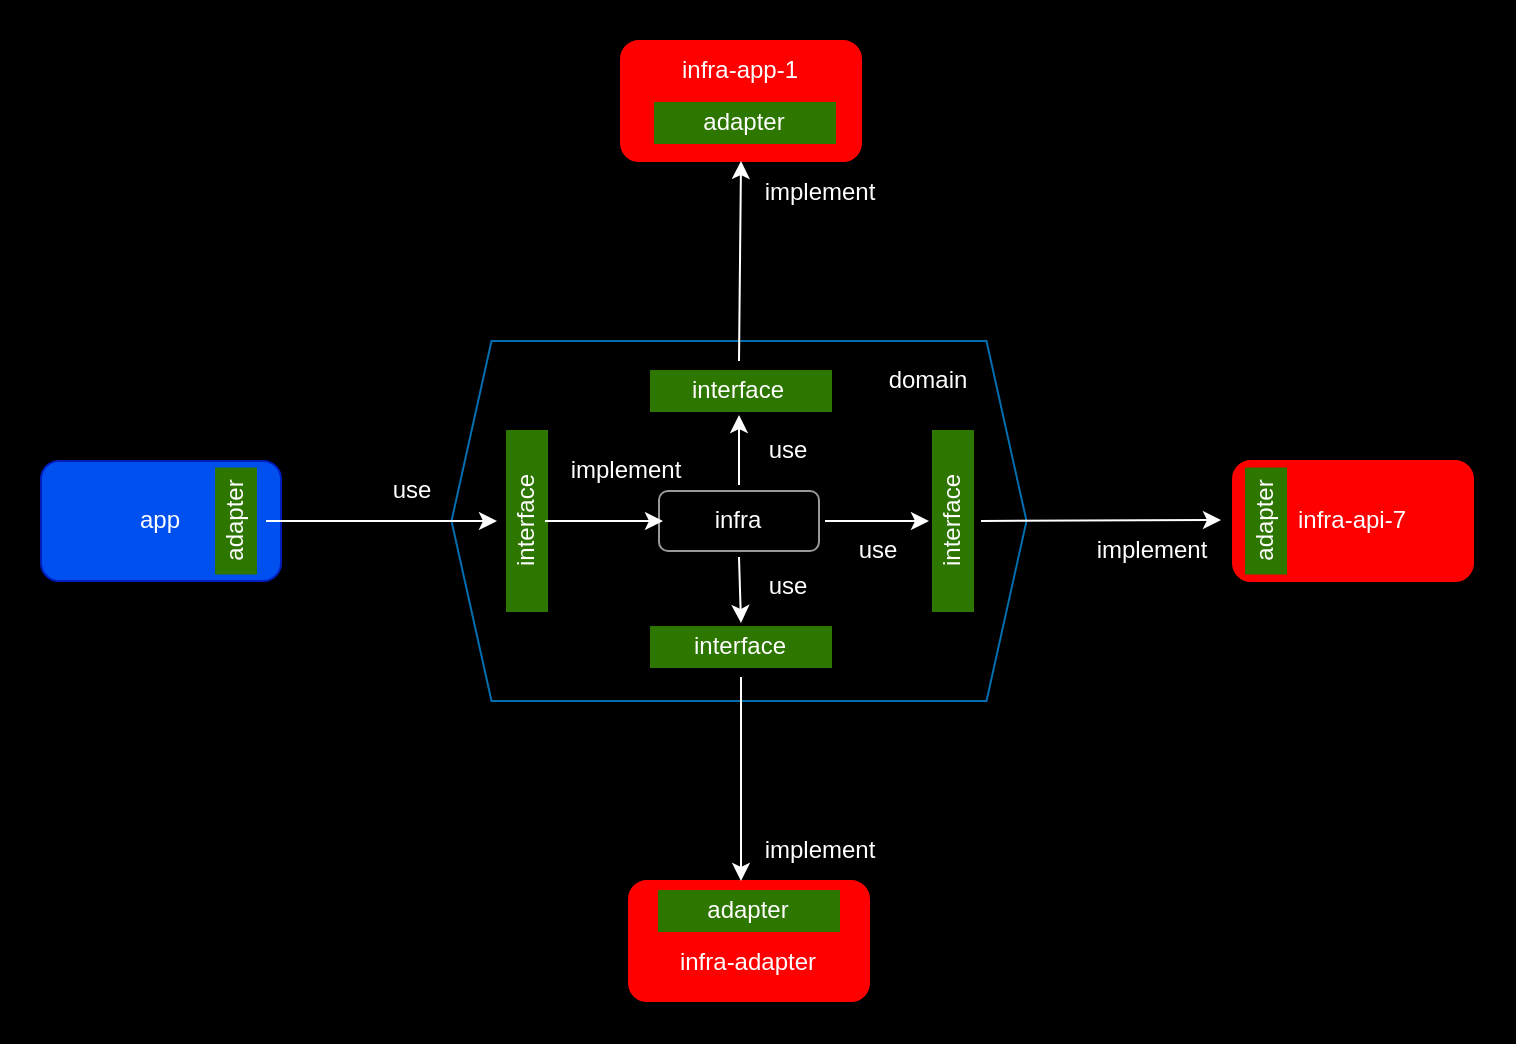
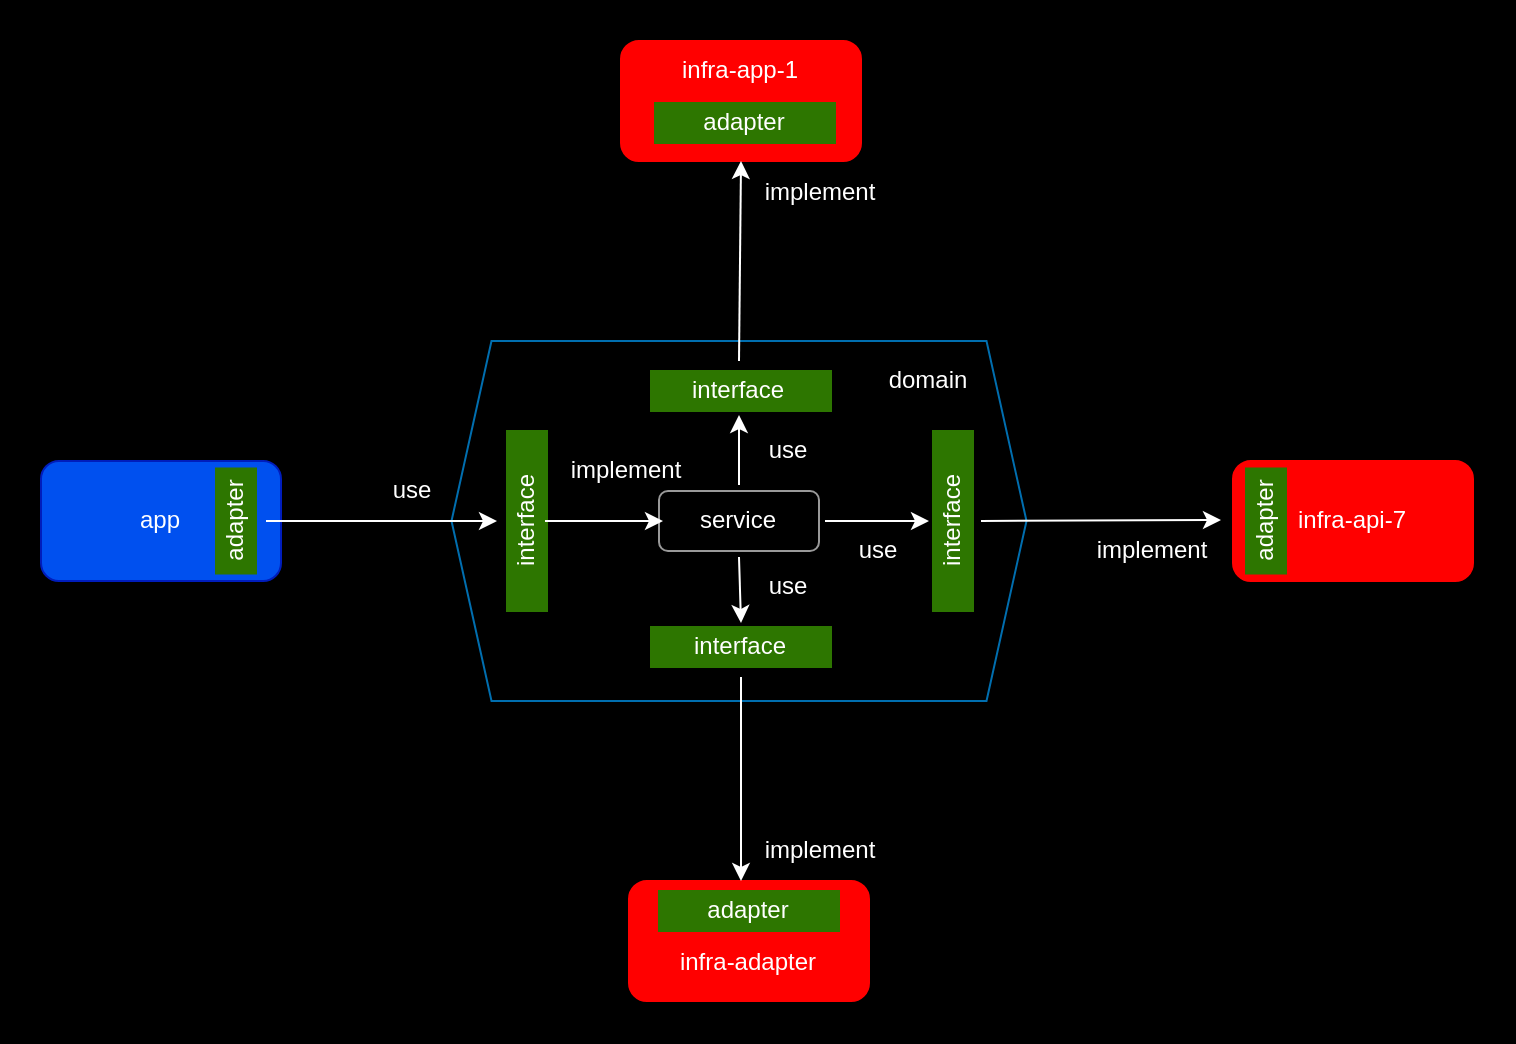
node "infra": label "infra" -> "service"
